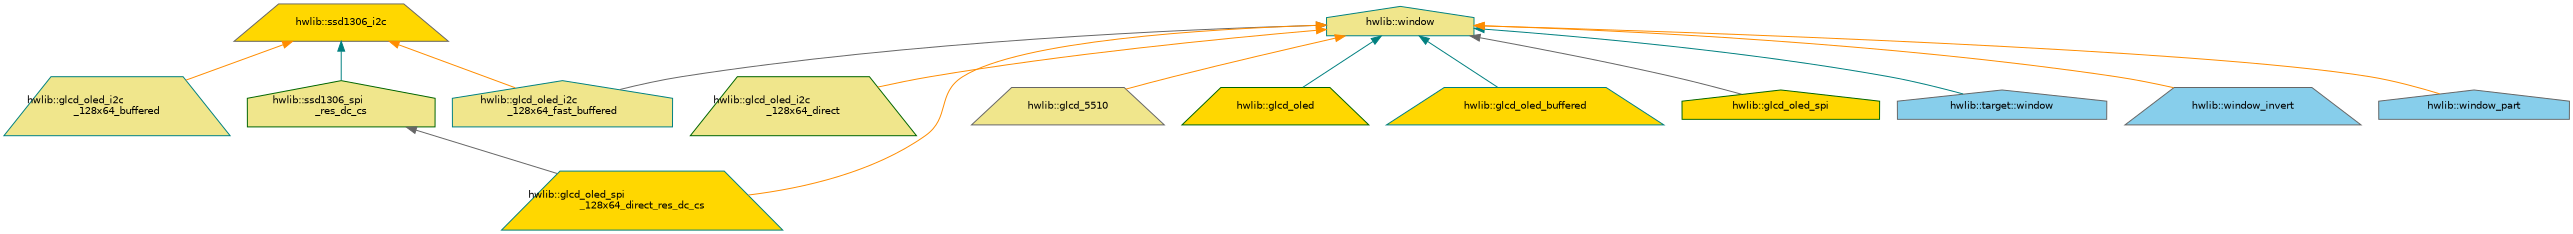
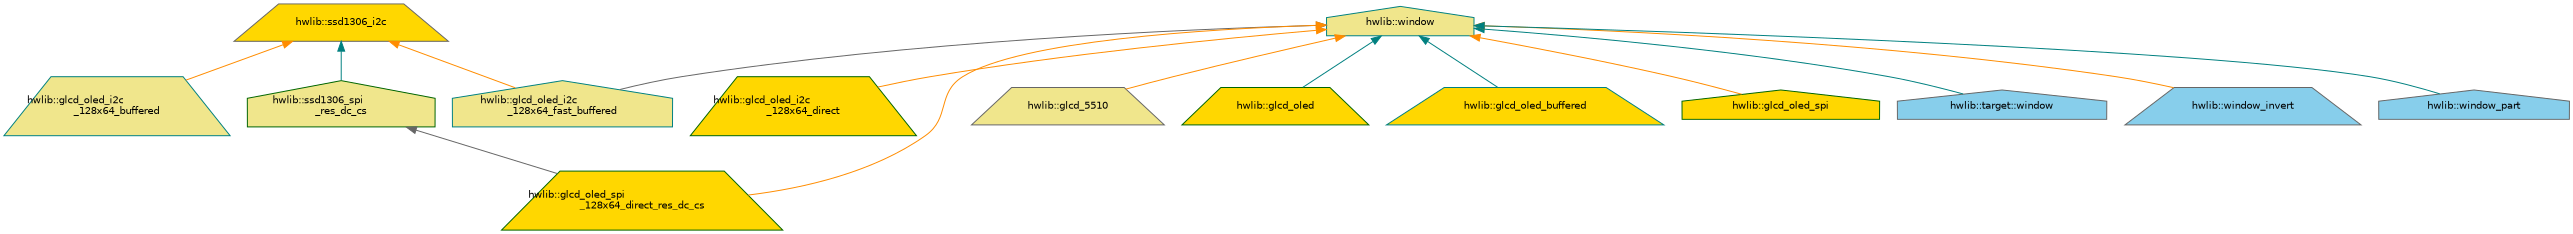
edge "hwlib::window_part" -> "hwlib::window": color darkorange -> teal
edge "hwlib::glcd_oled_spi" -> "hwlib::window": color gray40 -> darkorange
node "hwlib::glcd_oled_i2c _128x64_direct": fillcolor khaki -> gold
node "hwlib::glcd_oled_spi _128x64_direct_res_dc_cs": color teal -> darkgreen
